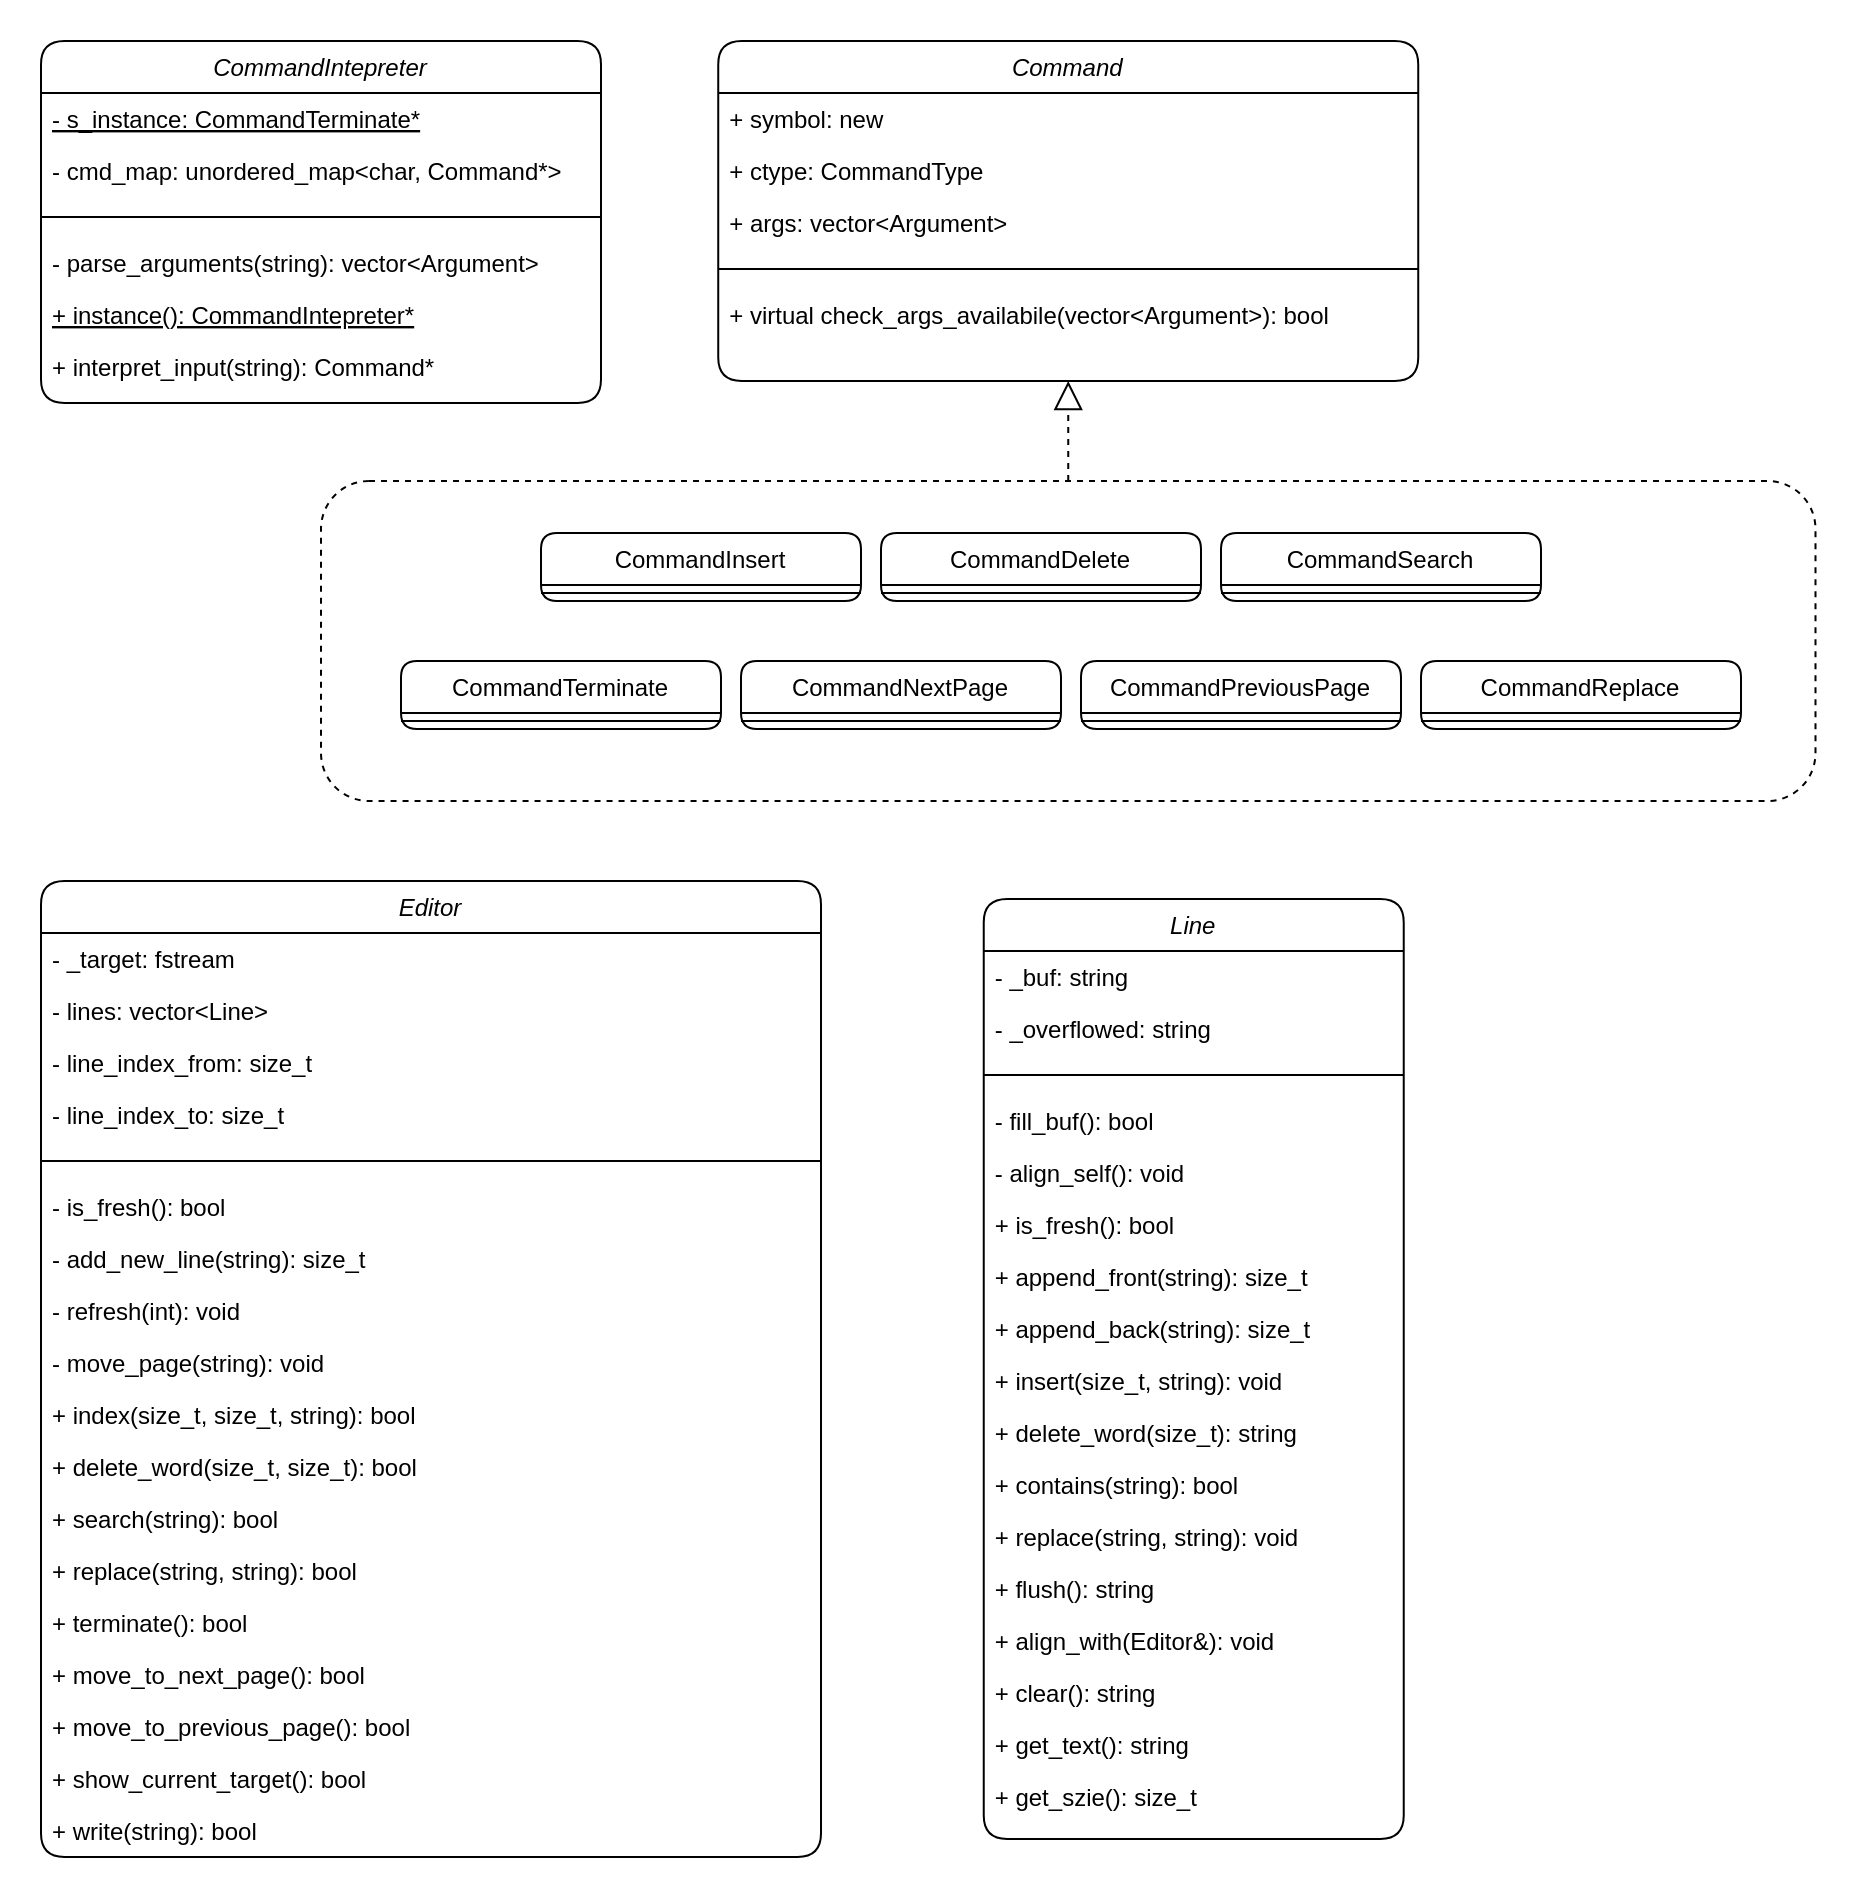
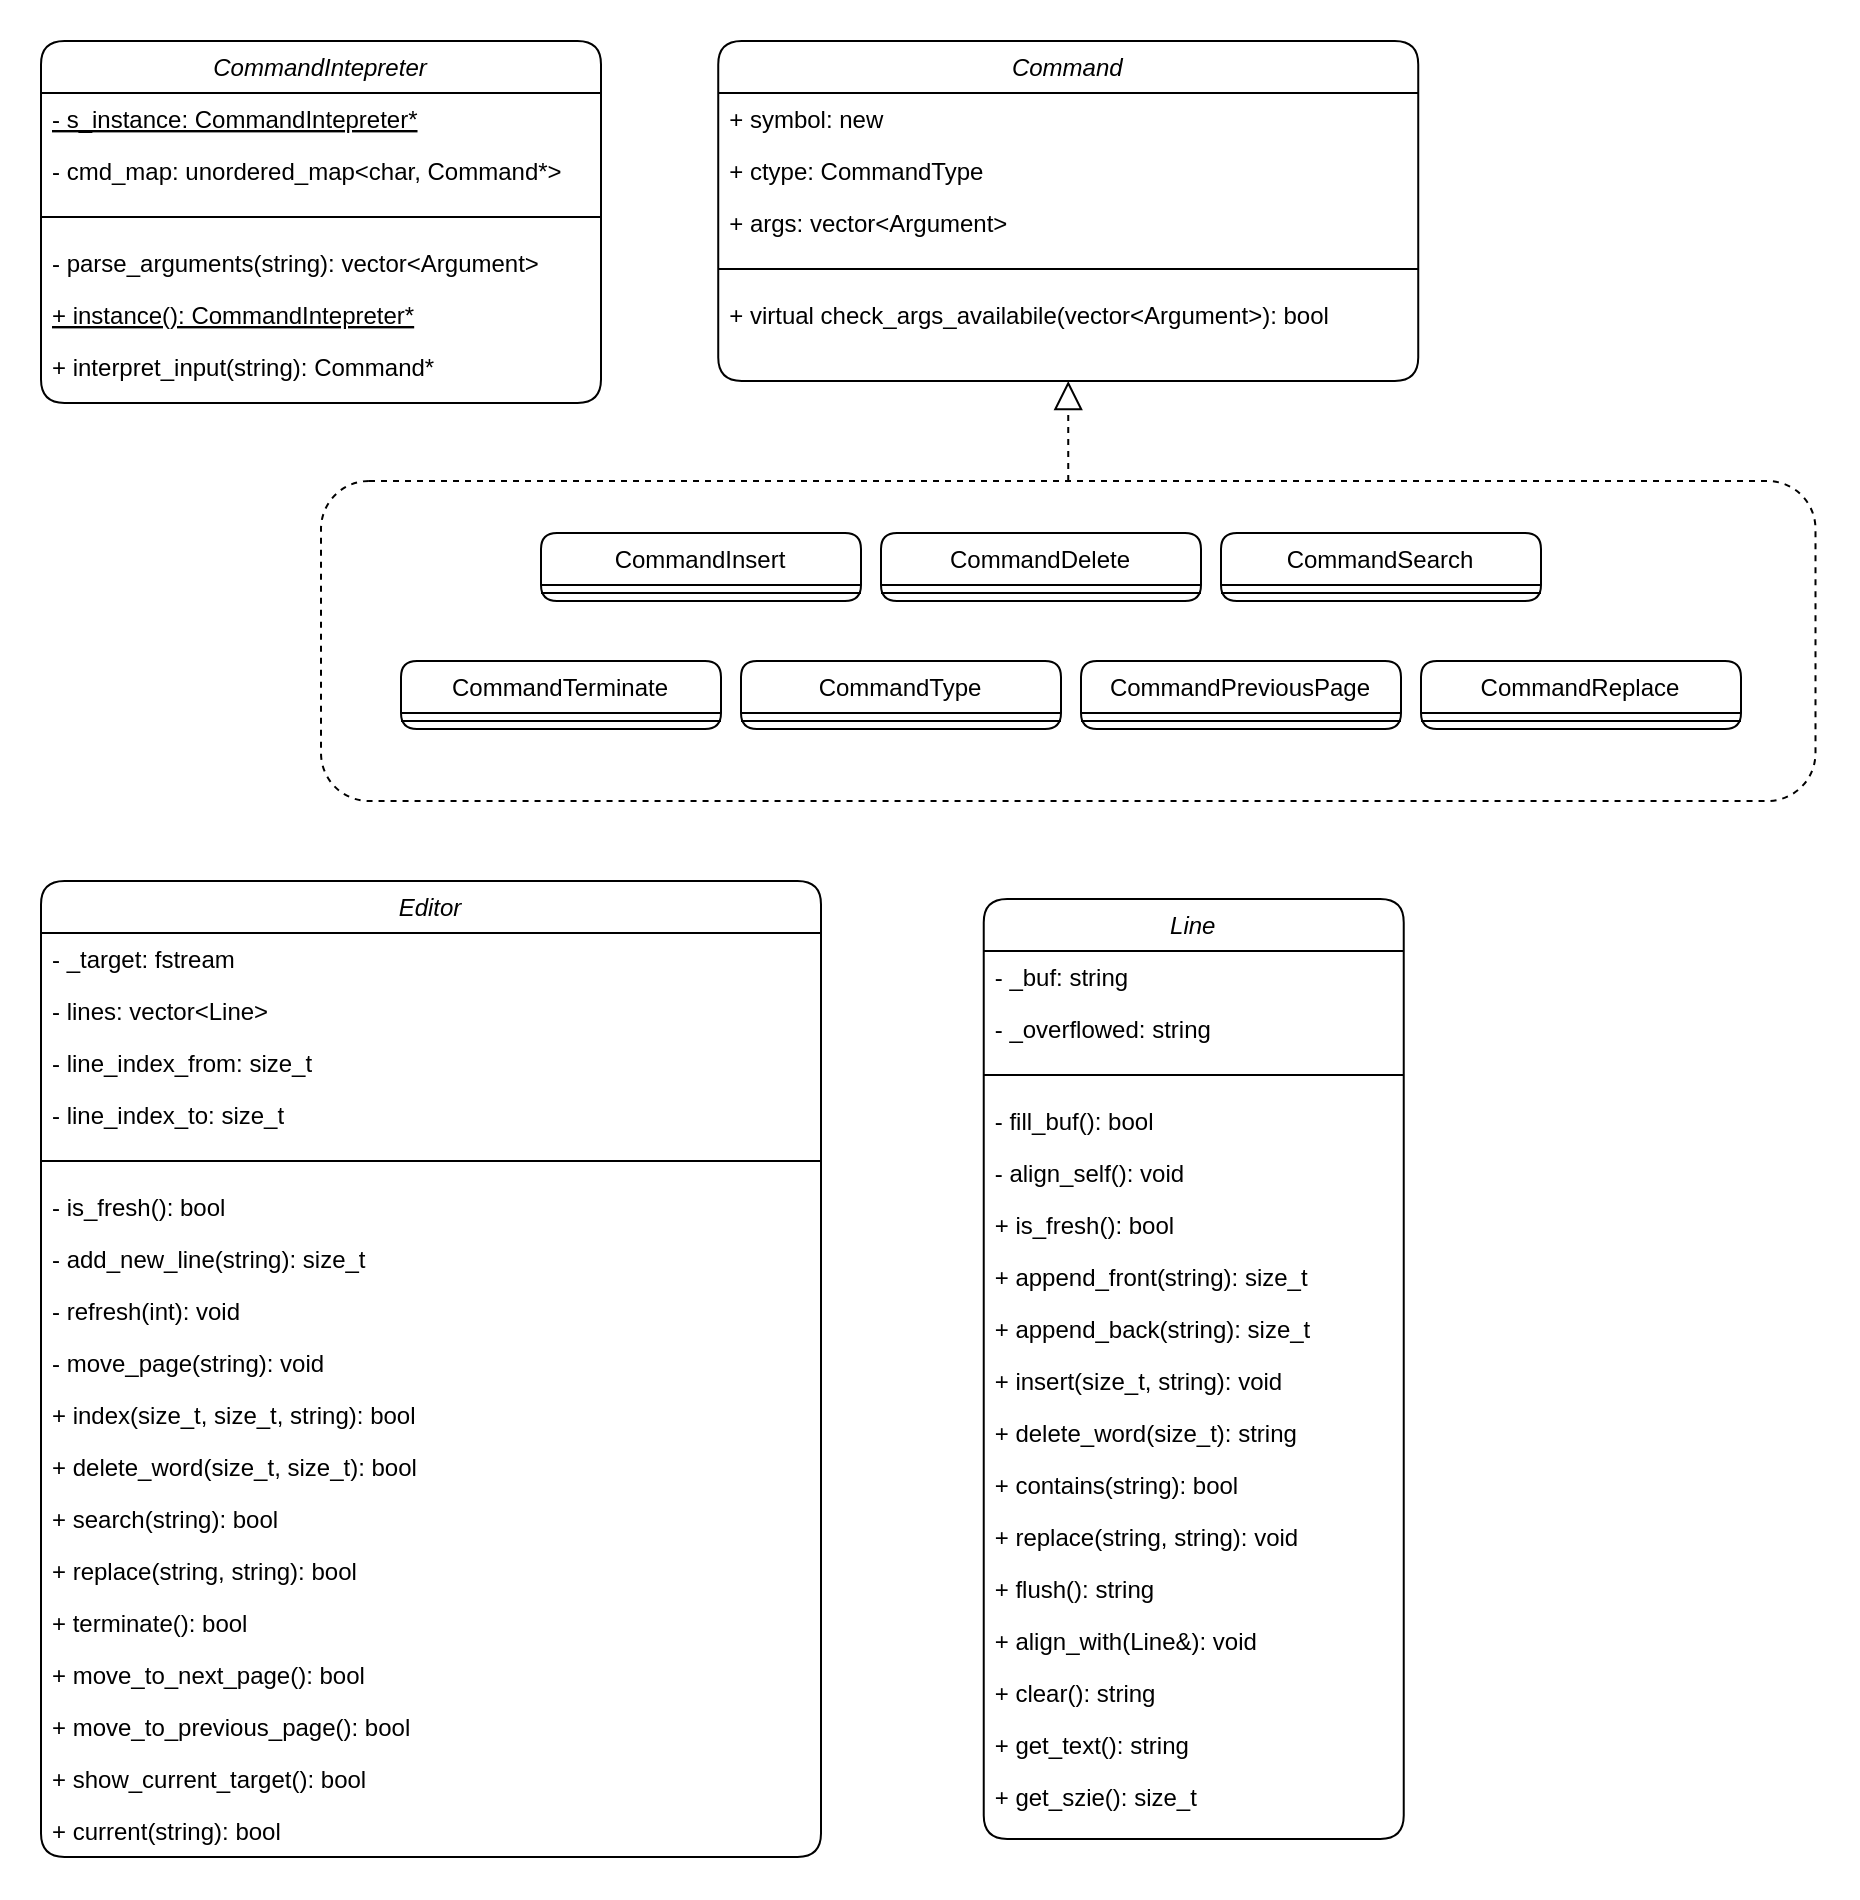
node "- s_instance: CommandTerminate*": label "- s_instance: CommandTerminate*" -> "- s_instance: CommandIntepreter*"
node "CommandNextPage": label "CommandNextPage" -> "CommandType"
node "+ align_with(Editor&): void": label "+ align_with(Editor&): void" -> "+ align_with(Line&): void"
node "+ write(string): bool": label "+ write(string): bool" -> "+ current(string): bool"
